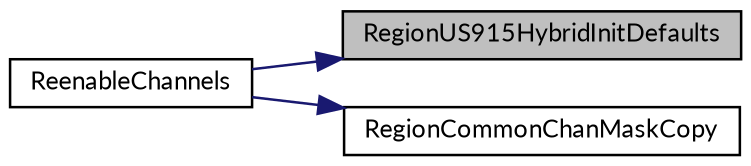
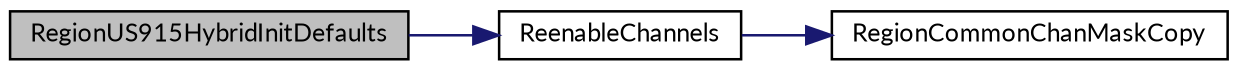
edge "ReenableChannels" -> "RegionUS915HybridInitDefaults": reversed
